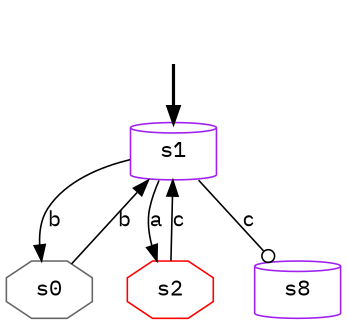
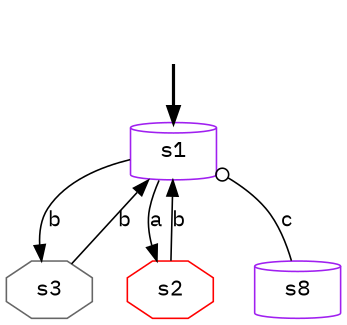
edge "s1" -> "s8": reversed
edge "s2" -> "s1": label "c" -> "b"
node "s0": label "s0" -> "s3"
